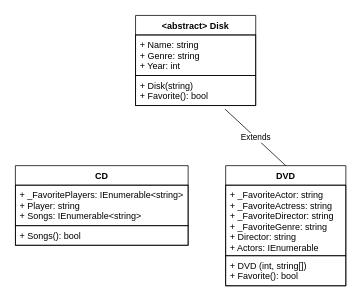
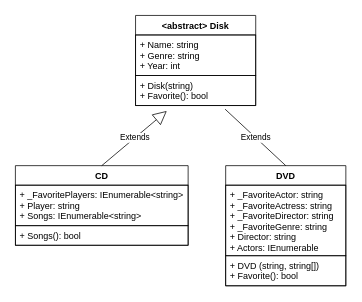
edge "CD" -> "+ Disk(string) + Favorite(): bool": added, label "Extends"
node "+ DVD (int, string[]) + Favorite(): bool": label "+ DVD (int, string[]) + Favorite(): bool" -> "+ DVD (string, string[]) + Favorite(): bool"
